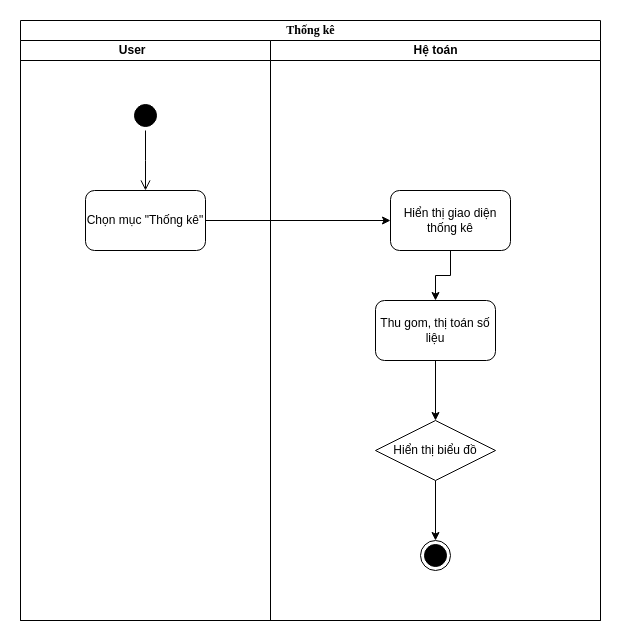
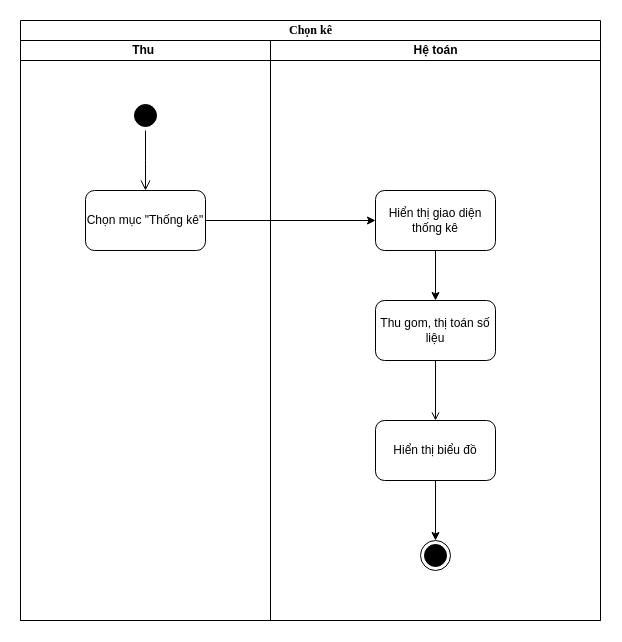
node "Thống kê": label "Thống kê" -> "Chọn kê"
node "User": label "User" -> "Thu"
node "Hiển thị giao diện thống kê": moved (451, 221) -> (436, 221)
edge "Thu gom, thị toán số liệu" -> "Hiển thị biểu đồ": arrowhead classic -> open
node "Hiển thị biểu đồ": shape diamond -> rounded rectangle
